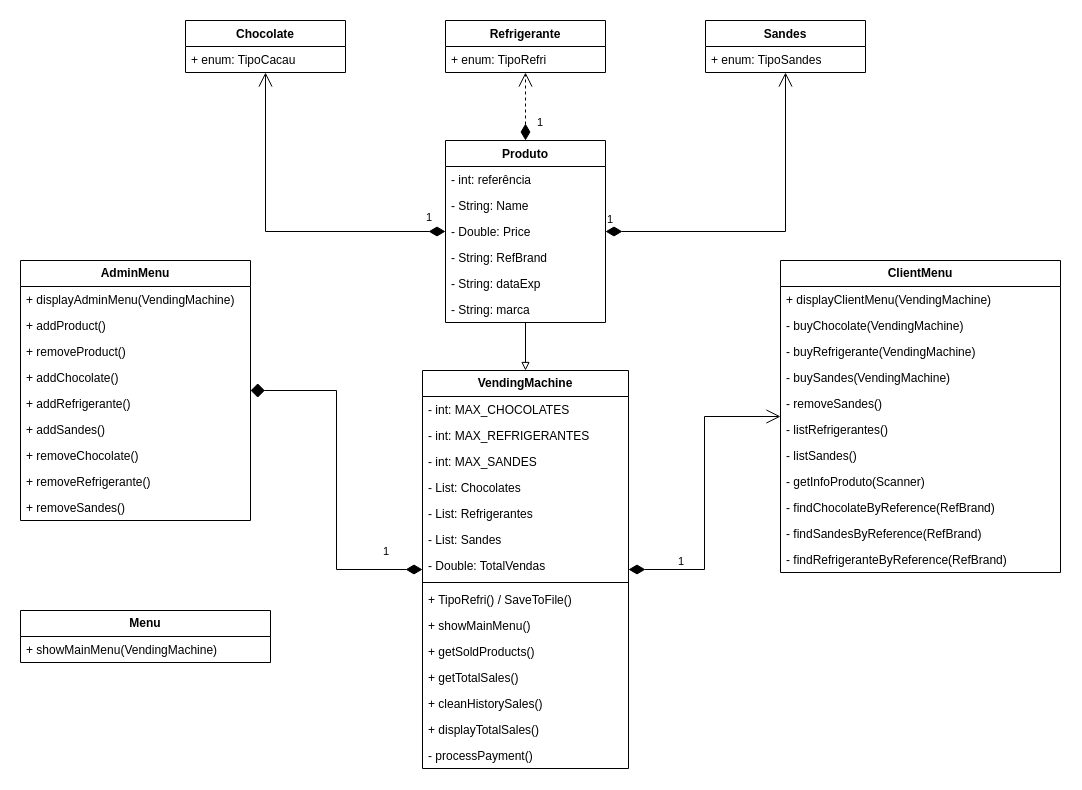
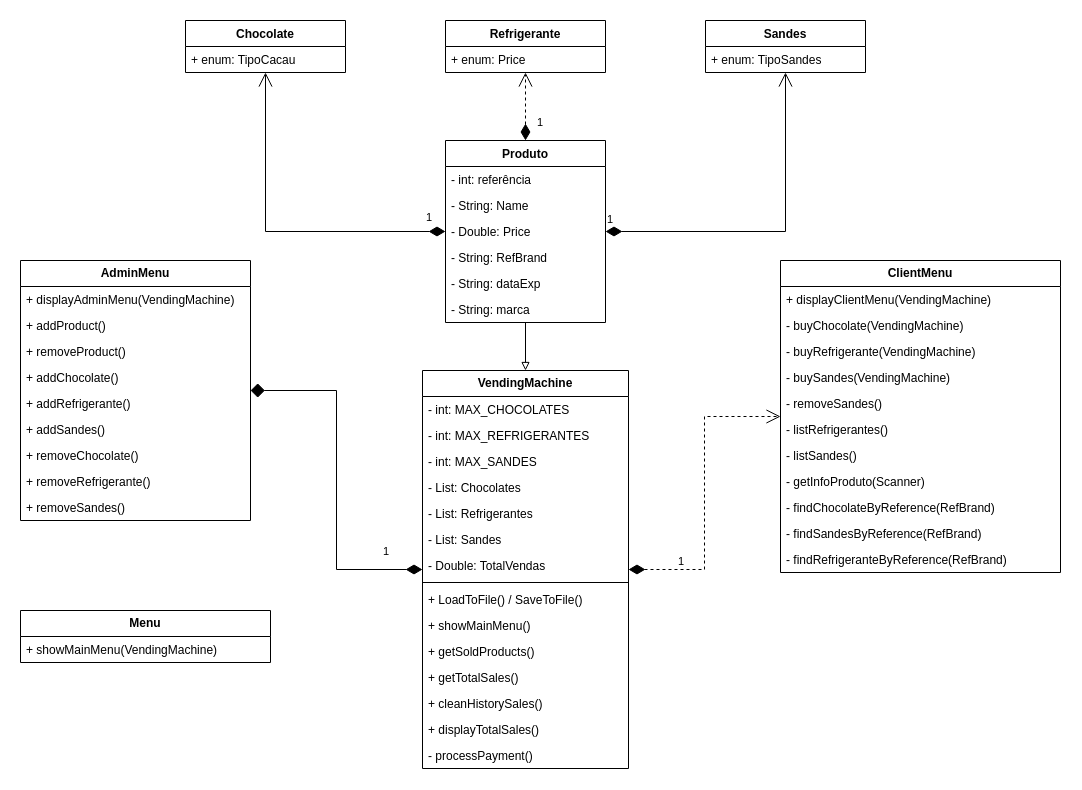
node "+ enum: TipoRefri": label "+ enum: TipoRefri" -> "+ enum: Price"
edge "ClientMenu" -- "VendingMachine": style solid -> dashed
node "+ TipoRefri() / SaveToFile()": label "+ TipoRefri() / SaveToFile()" -> "+ LoadToFile() / SaveToFile()"
